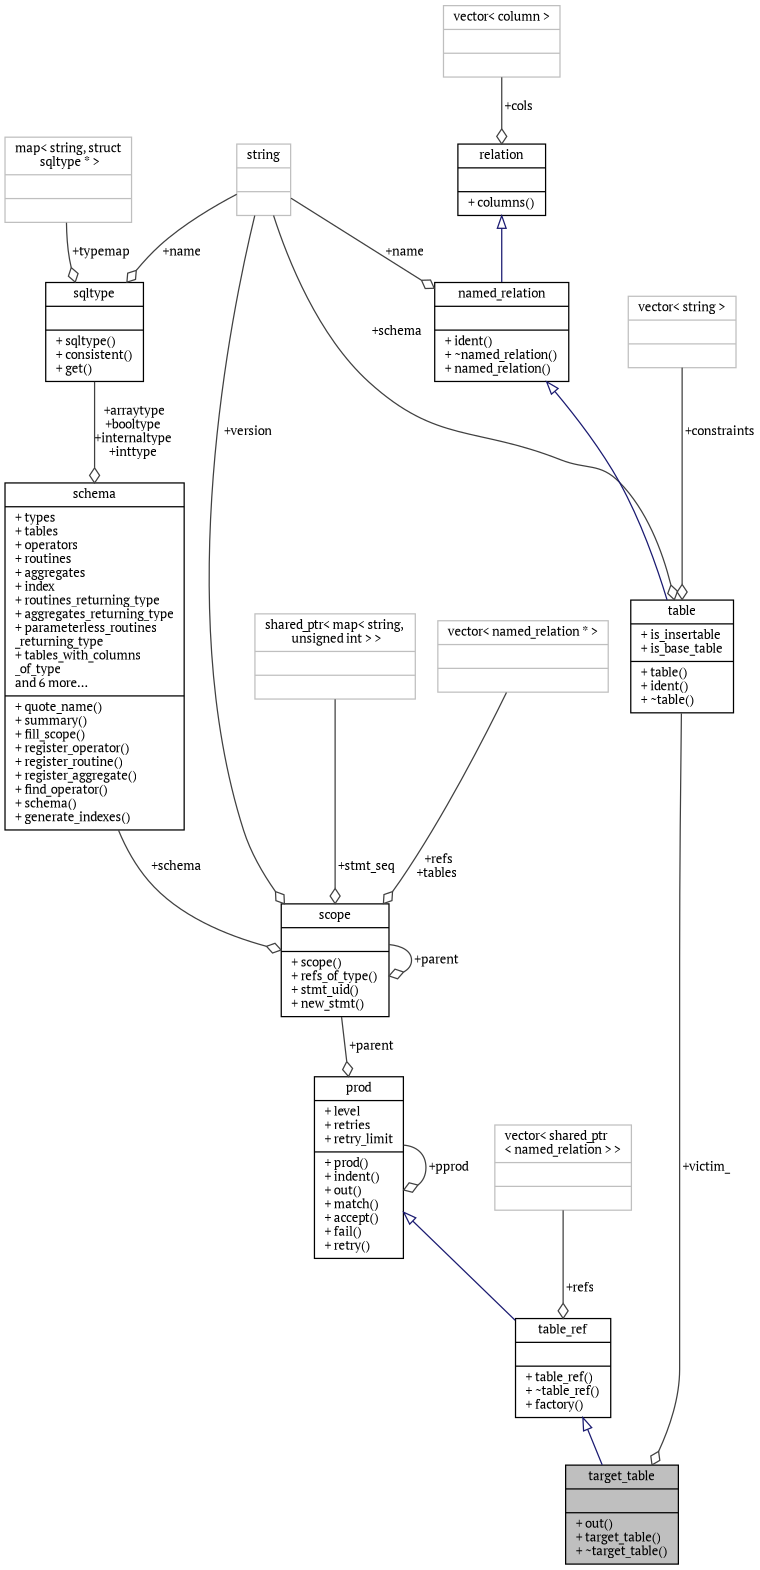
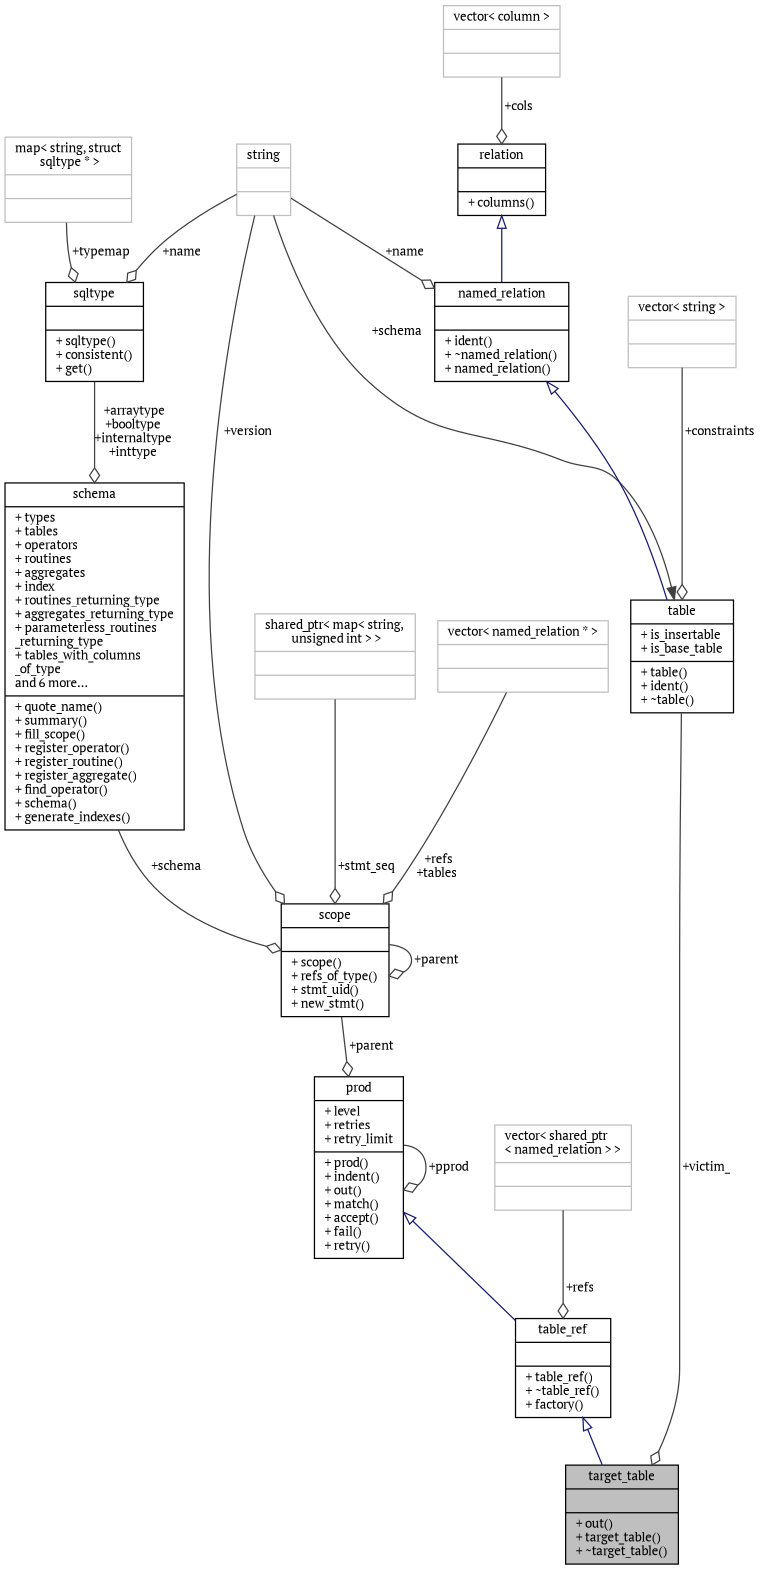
edge "string" -> "table": arrowhead odiamond -> normal
